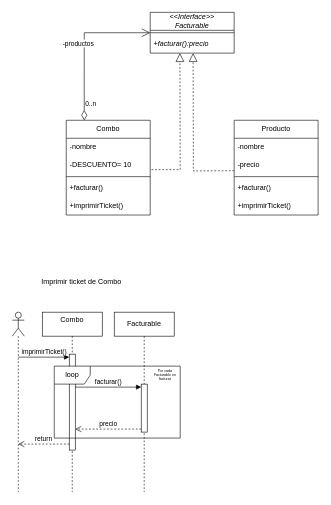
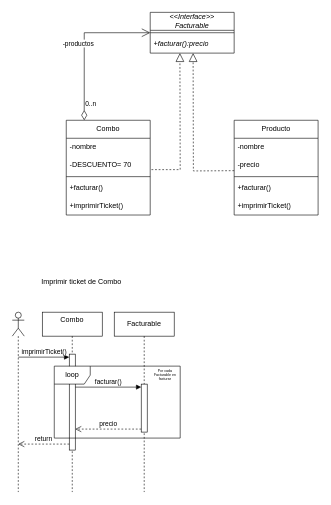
node "-DESCUENTO= 10": label "-DESCUENTO= 10" -> "-DESCUENTO= 70"
